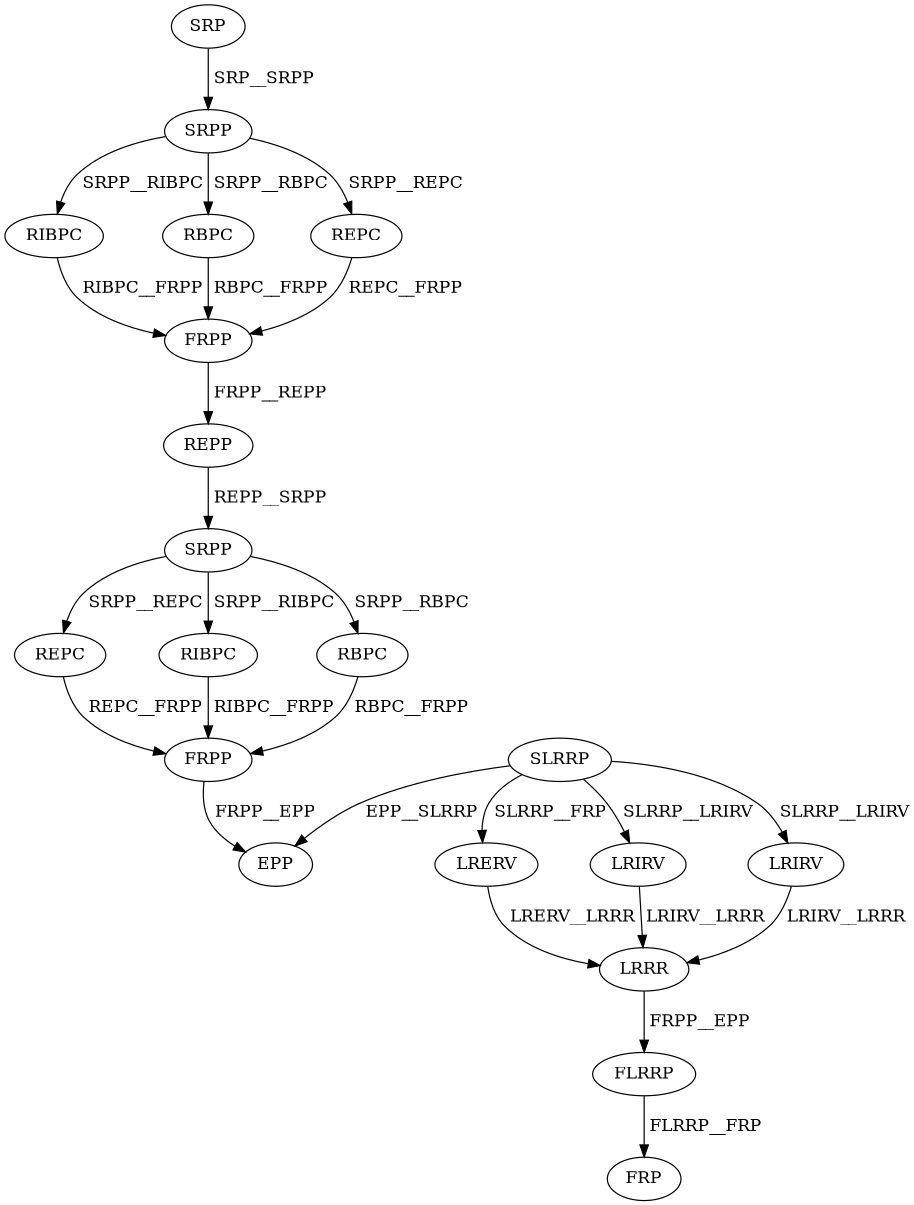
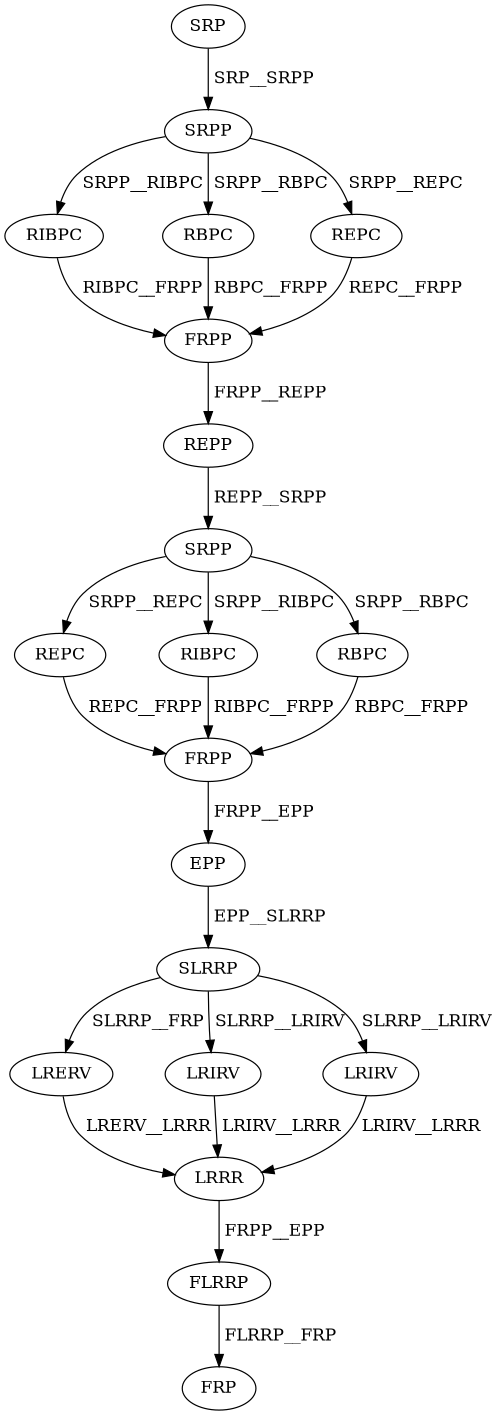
edge "SLRRP" -> "EPP": reversed
